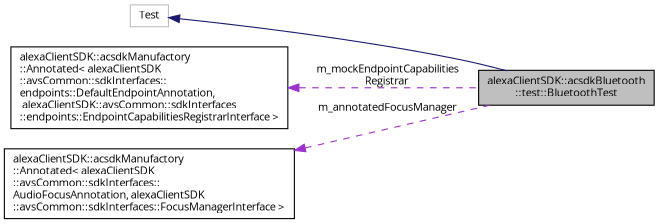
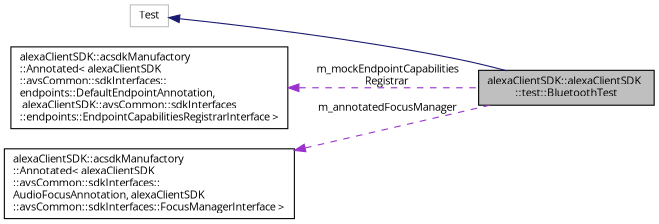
node "alexaClientSDK::acsdkBluetooth ::test::BluetoothTest": label "alexaClientSDK::acsdkBluetooth ::test::BluetoothTest" -> "alexaClientSDK::alexaClientSDK ::test::BluetoothTest"
